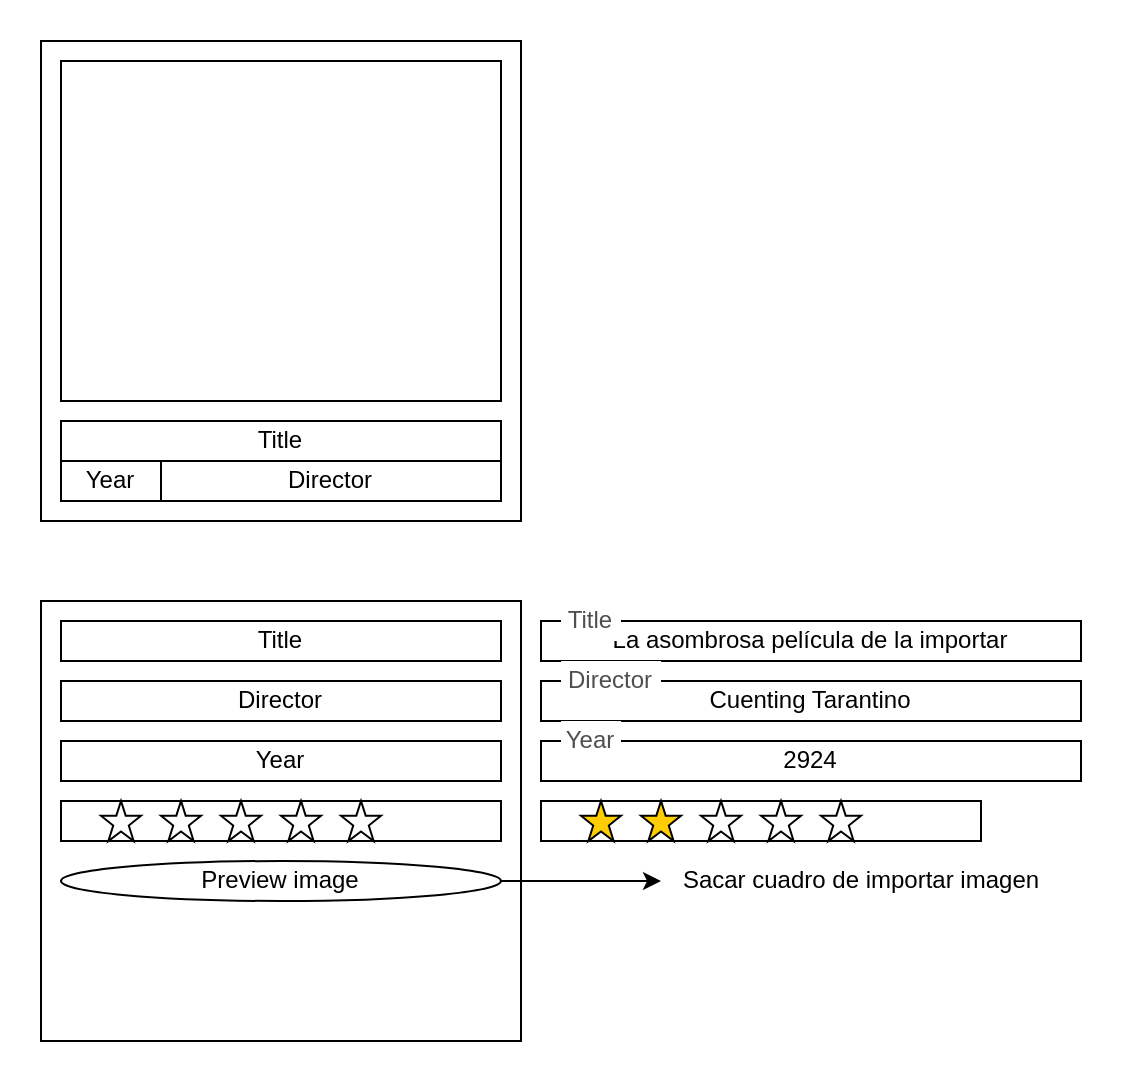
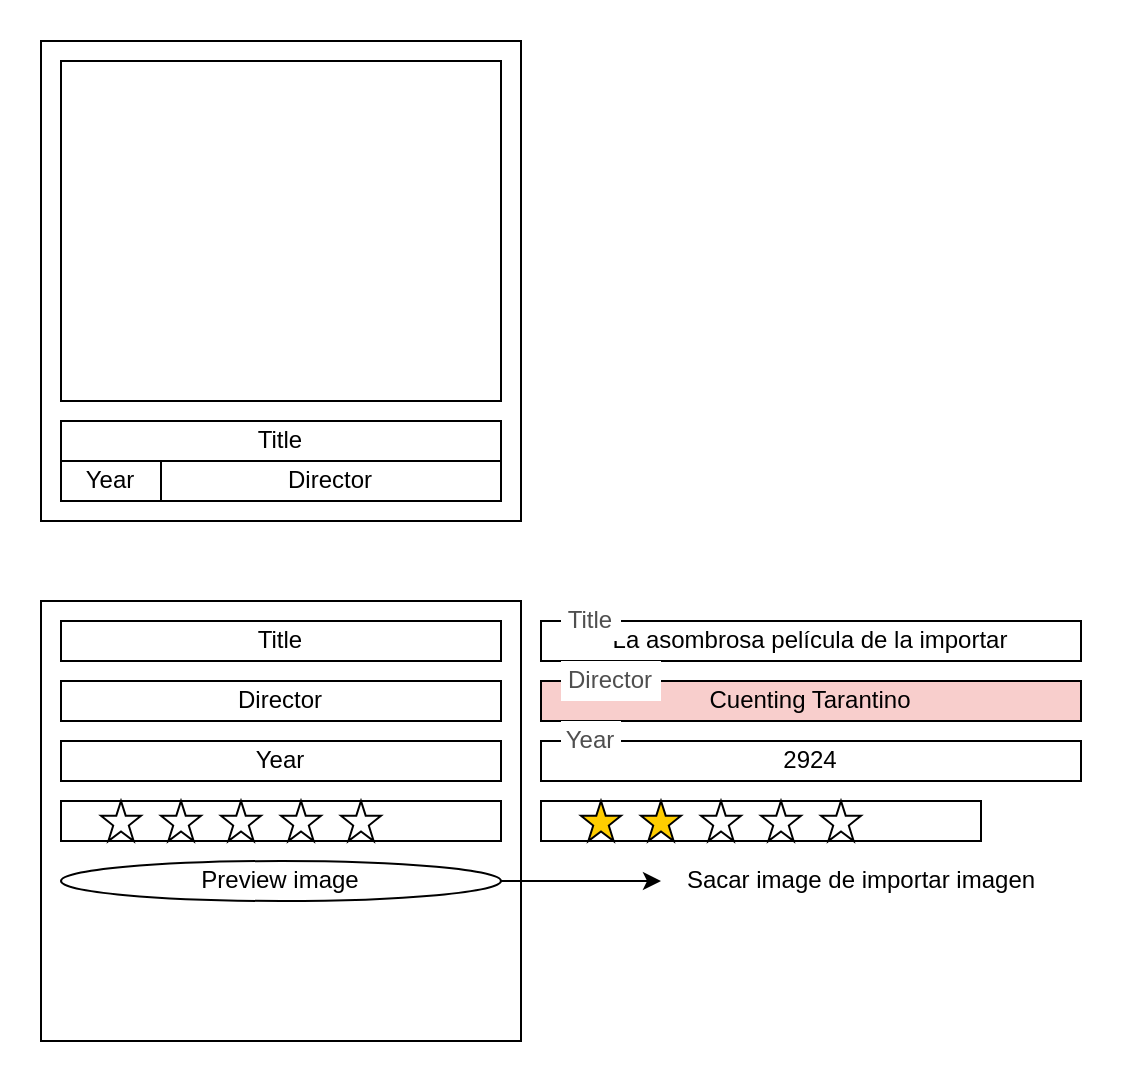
node "Cuenting Tarantino": fillcolor #ffffff -> #f8cecc
node "Sacar cuadro de importar imagen": label "Sacar cuadro de importar imagen" -> "Sacar image de importar imagen"
